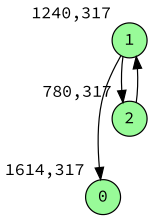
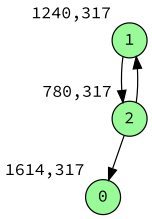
edge "1 1240,317" -> "0 1614,317": now "2 780,317" -> "0 1614,317"
